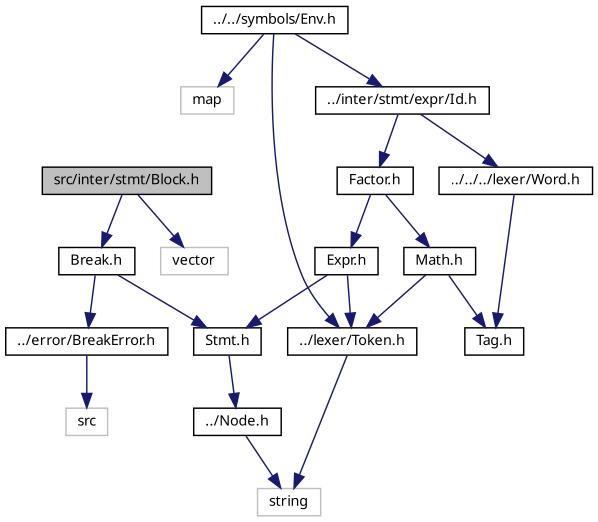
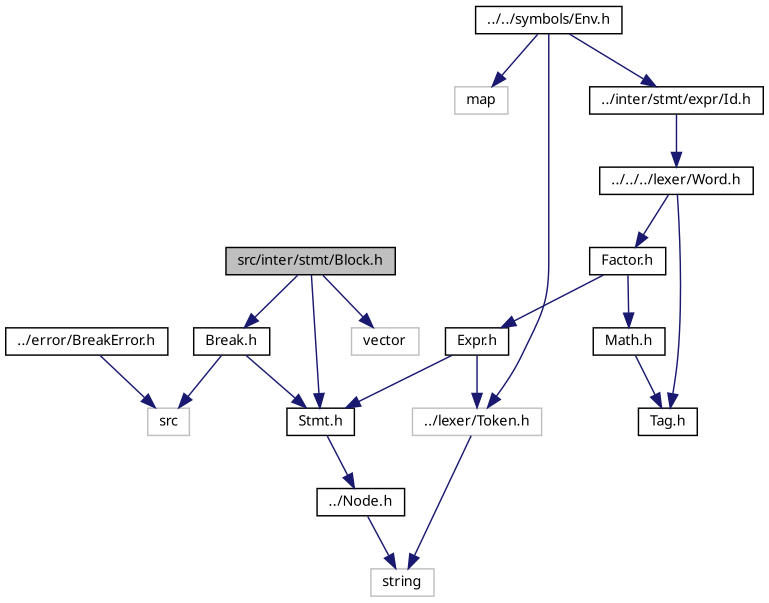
edge "../inter/stmt/expr/Id.h" -> "Factor.h": now "../../../lexer/Word.h" -> "Factor.h"
edge "Break.h" -> "../error/BreakError.h": now "Break.h" -> "src"
edge "Math.h" -> "../lexer/Token.h": removed
edge "src/inter/stmt/Block.h" -> "Stmt.h": added
node "../lexer/Token.h": color black -> grey75
